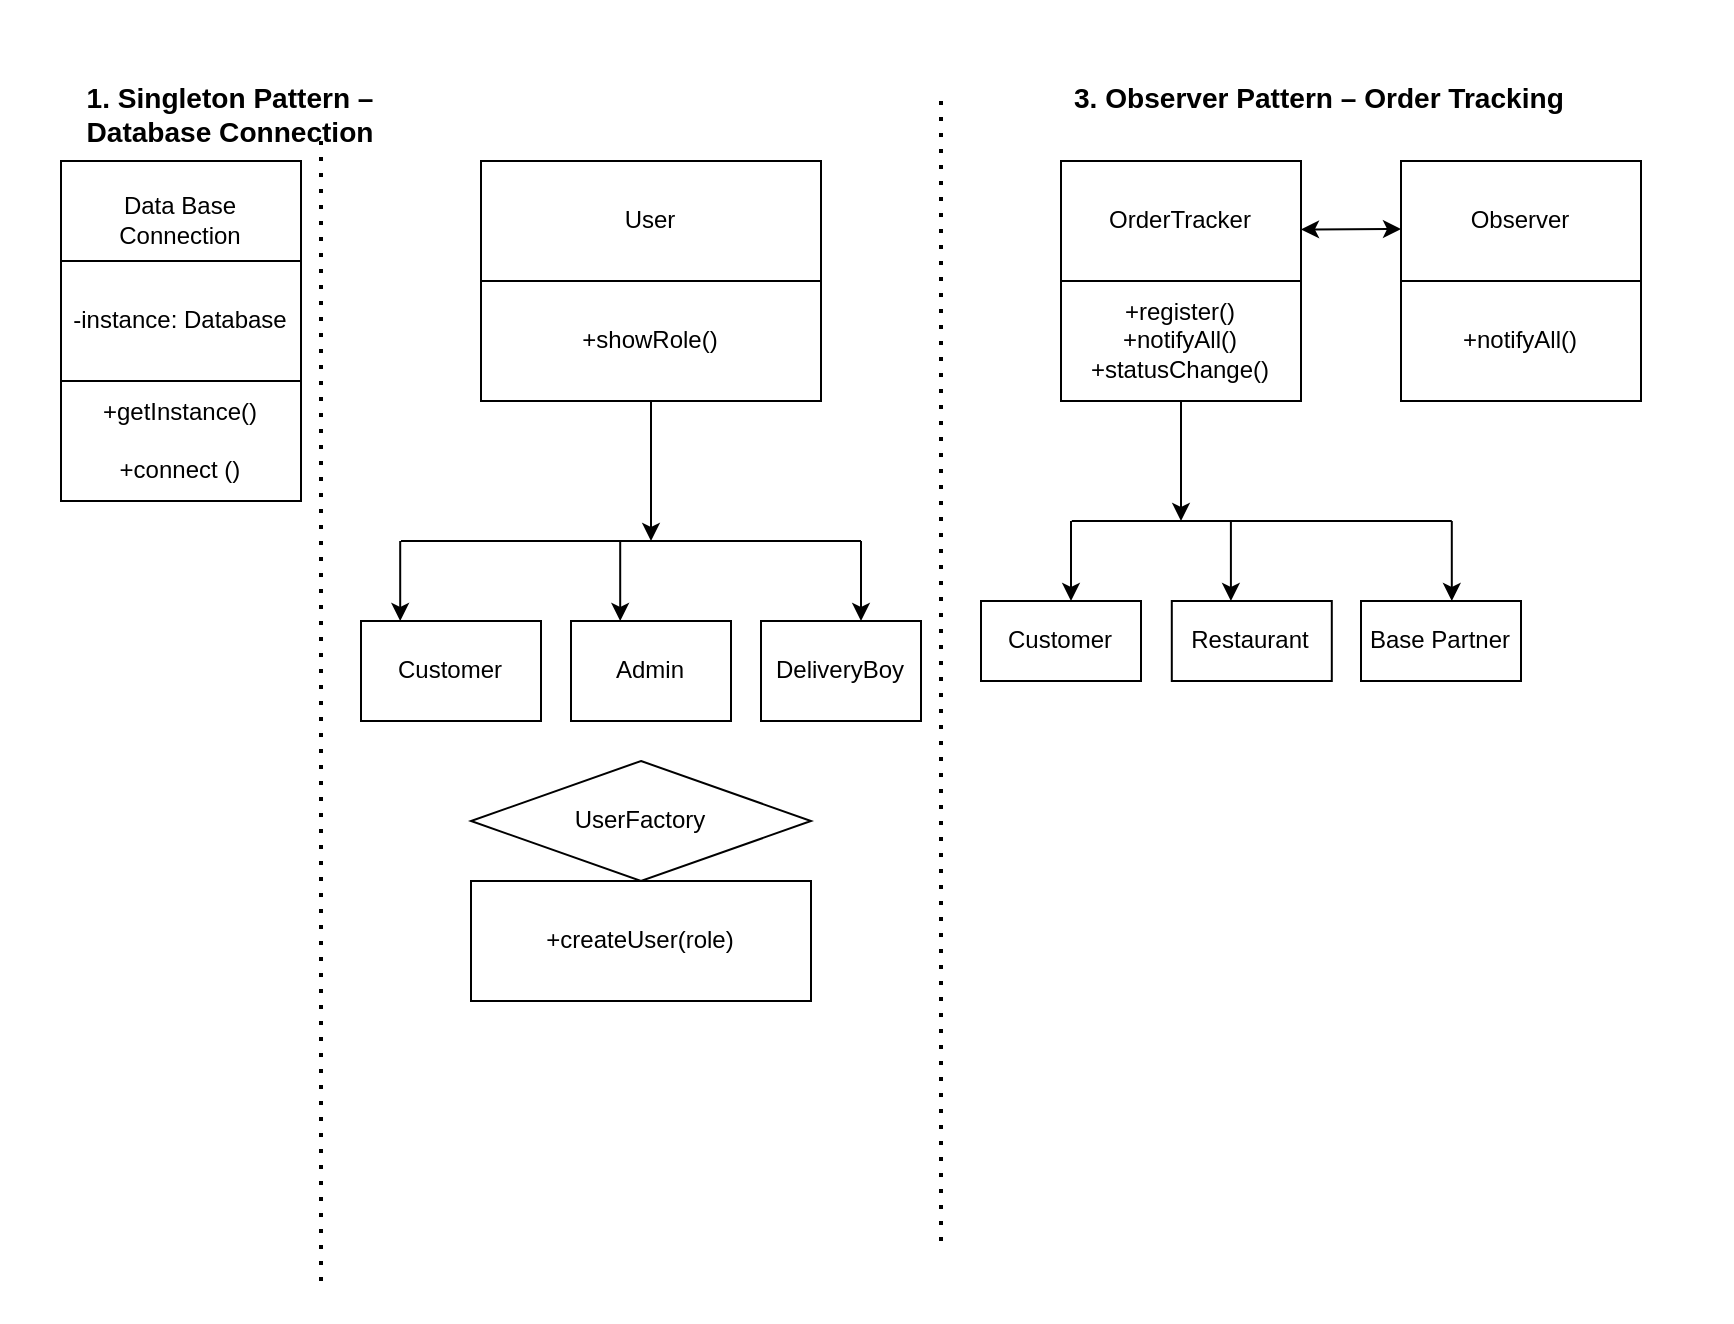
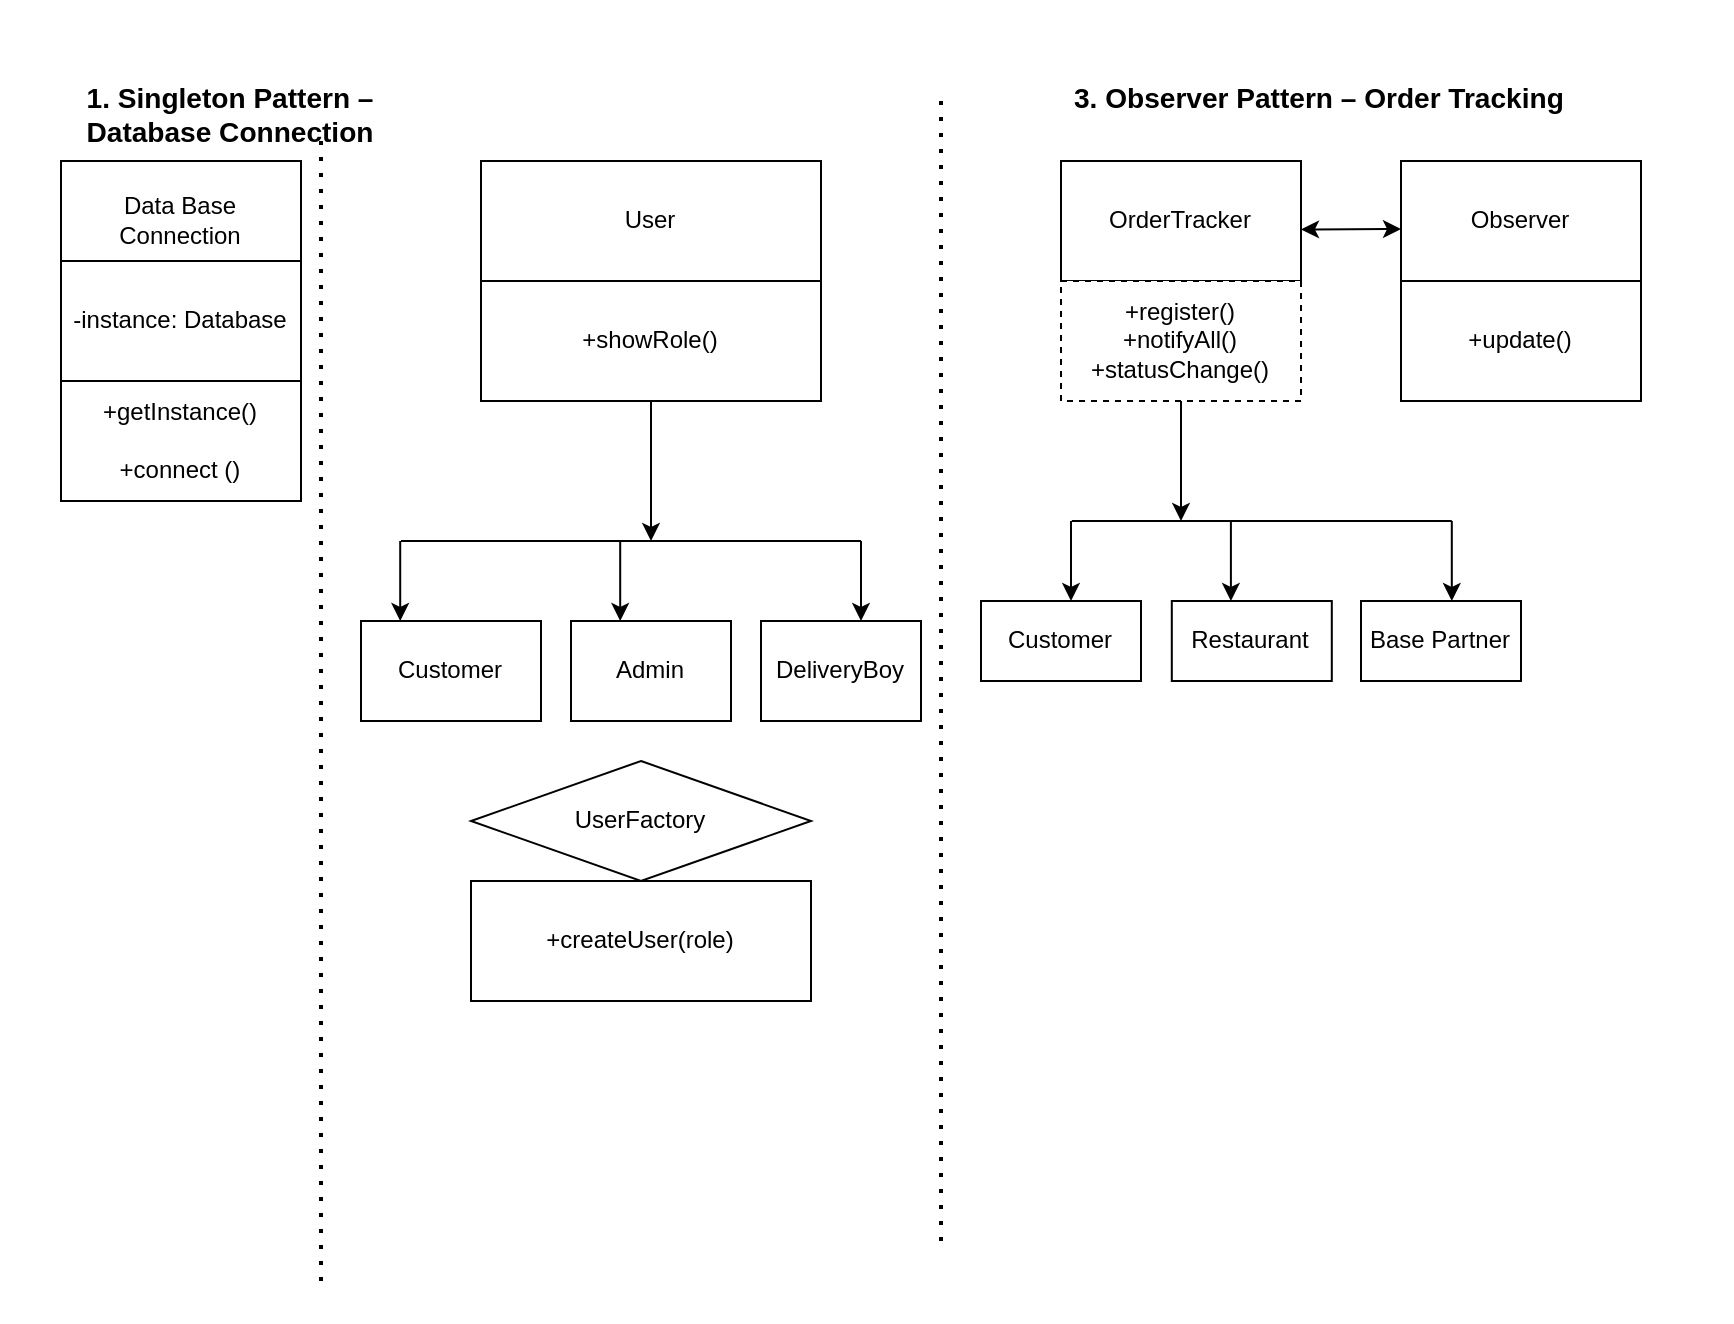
node "+register() +notifyAll() +statusChange()": style solid -> dashed
node "+notifyAll()": label "+notifyAll()" -> "+update()"
